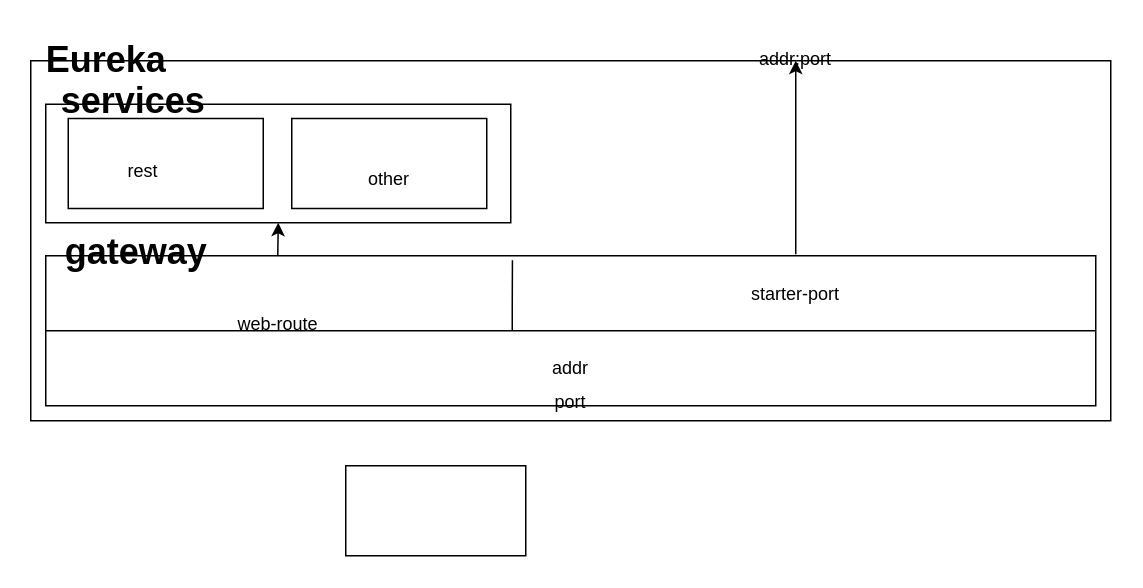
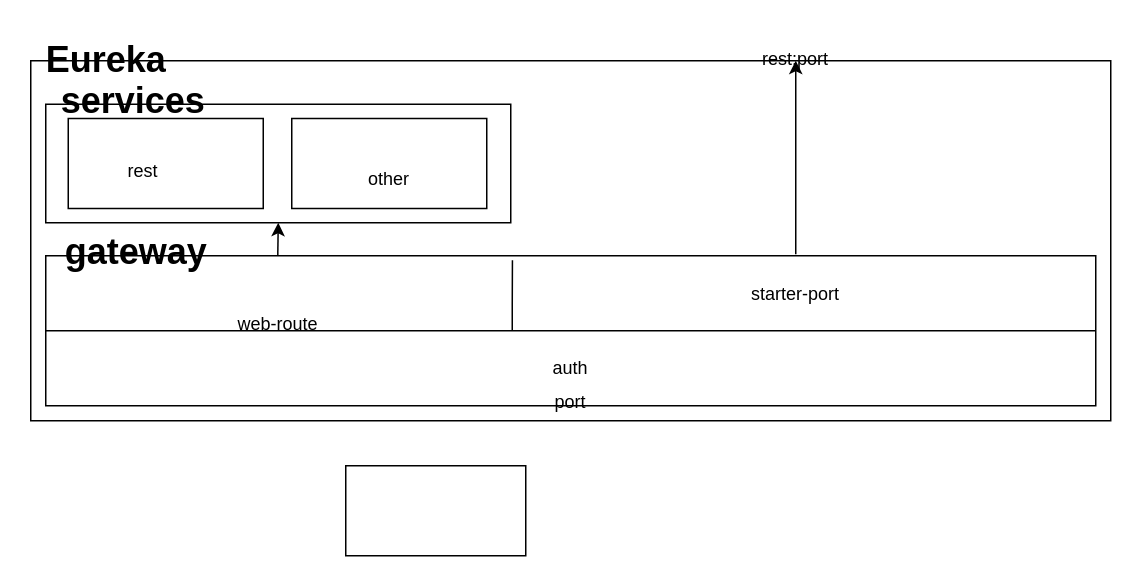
node "addr:port": label "addr:port" -> "rest:port"
node "addr": label "addr" -> "auth"
